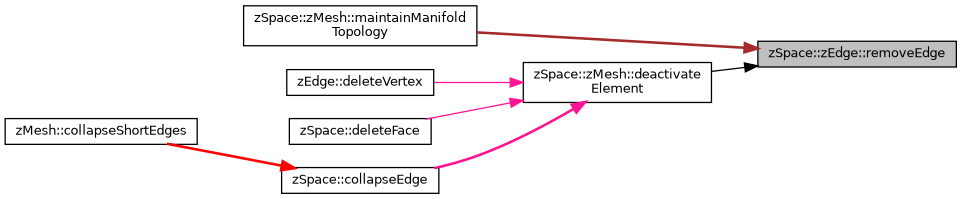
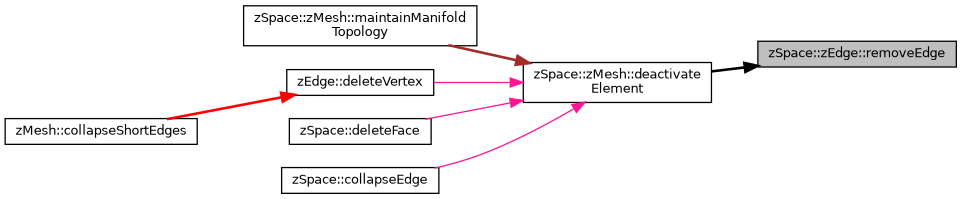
edge "zSpace::zMesh::maintainManifold Topology" -> "zSpace::zEdge::removeEdge": now "zSpace::zMesh::maintainManifold Topology" -> "zSpace::zMesh::deactivate Element"
edge "zSpace::zMesh::deactivate Element" -> "zSpace::zEdge::removeEdge": style solid -> bold
edge "zSpace::collapseEdge" -> "zSpace::zMesh::deactivate Element": style bold -> solid
edge "zMesh::collapseShortEdges" -> "zSpace::collapseEdge": now "zMesh::collapseShortEdges" -> "zEdge::deleteVertex"
